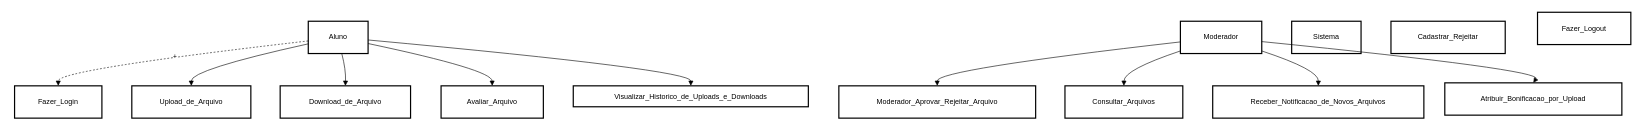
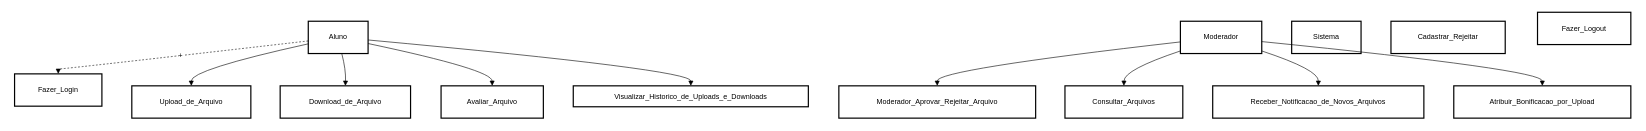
node "Atribuir_Bonificacao_por_Upload": moved (1536, 99) -> (1545, 102)
node "Fazer_Login": moved (56, 102) -> (56, 90)
